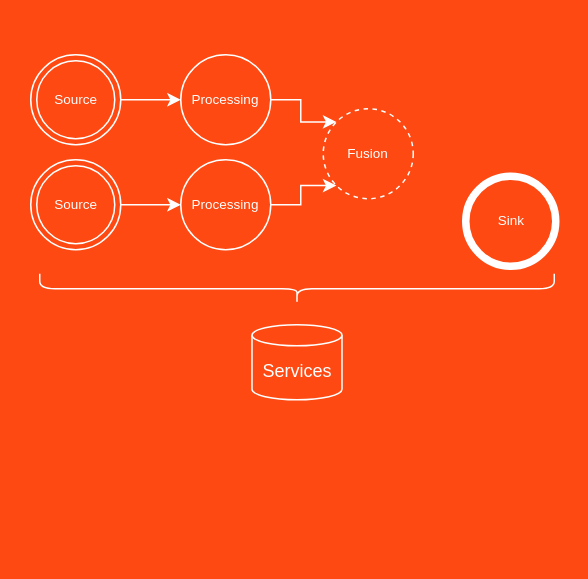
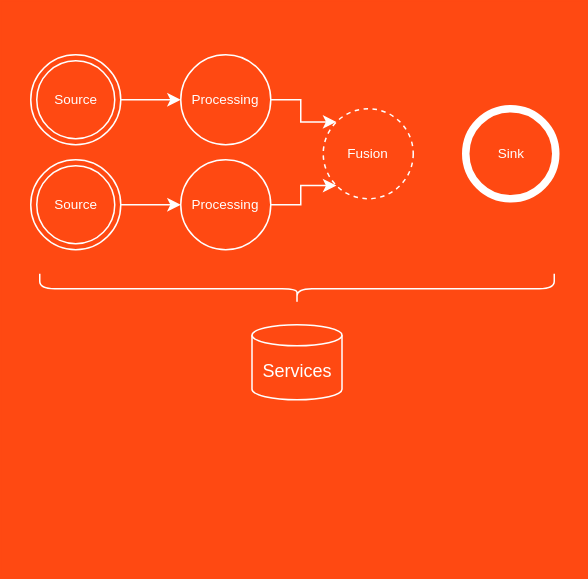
node "Sink": moved (511, 221) -> (511, 154)
